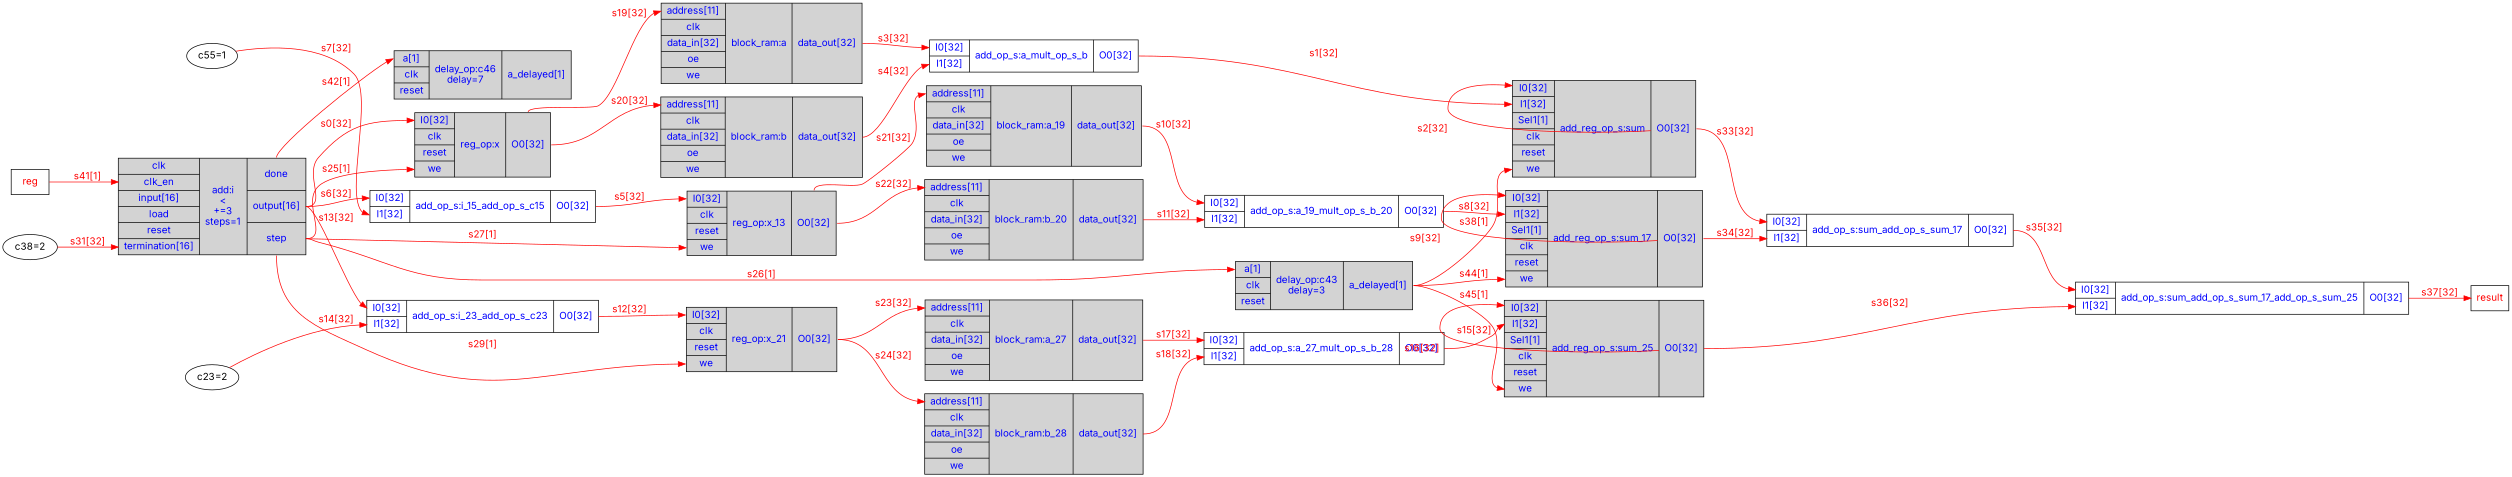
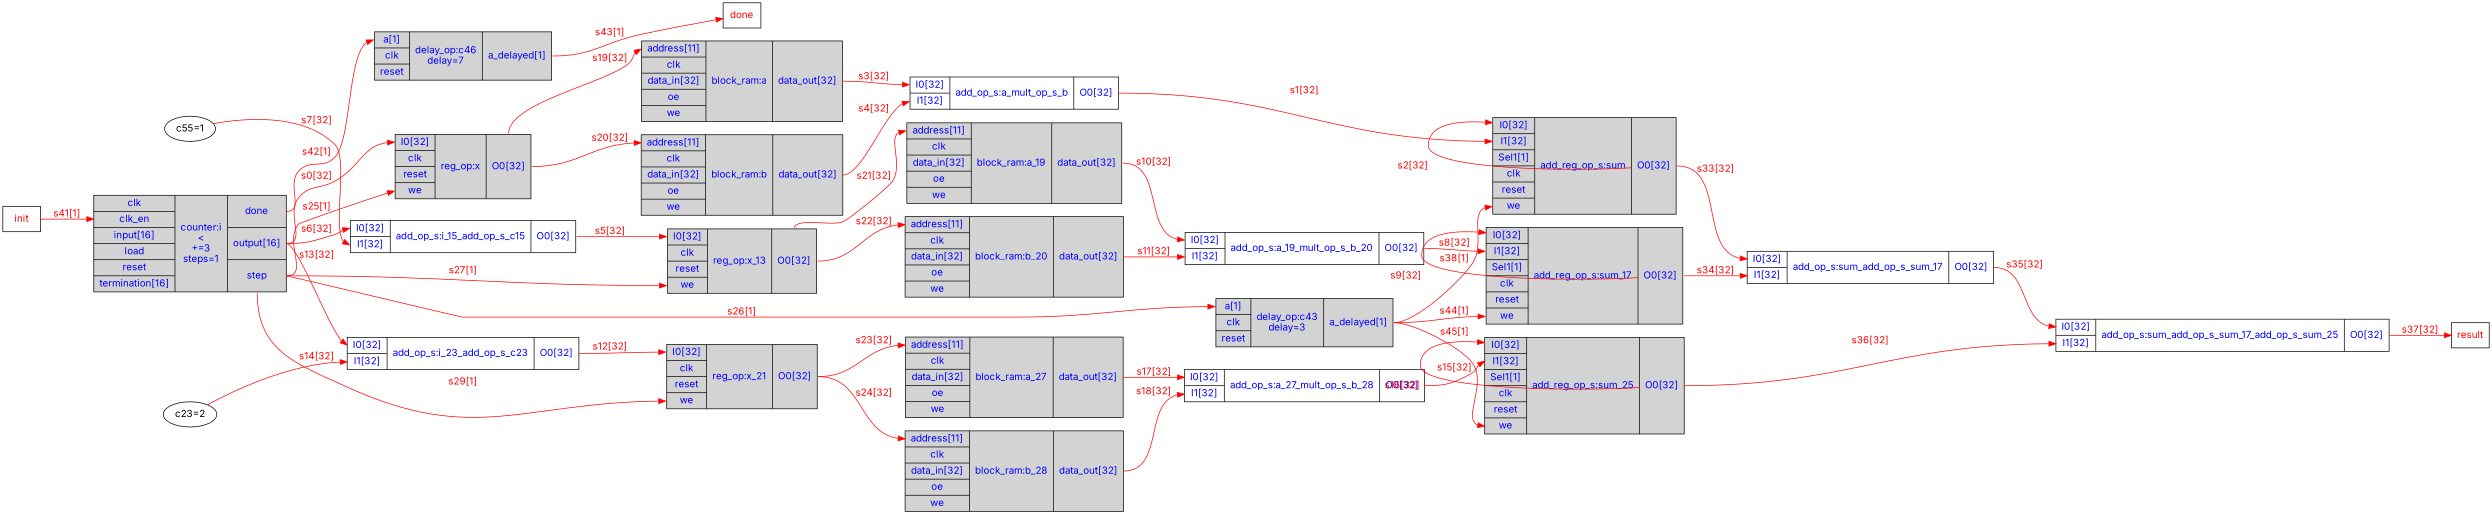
node "done": added
node "reg": label "reg" -> "init"
node "clk": text "add:i" -> "counter:i"
node "c38=2": removed
